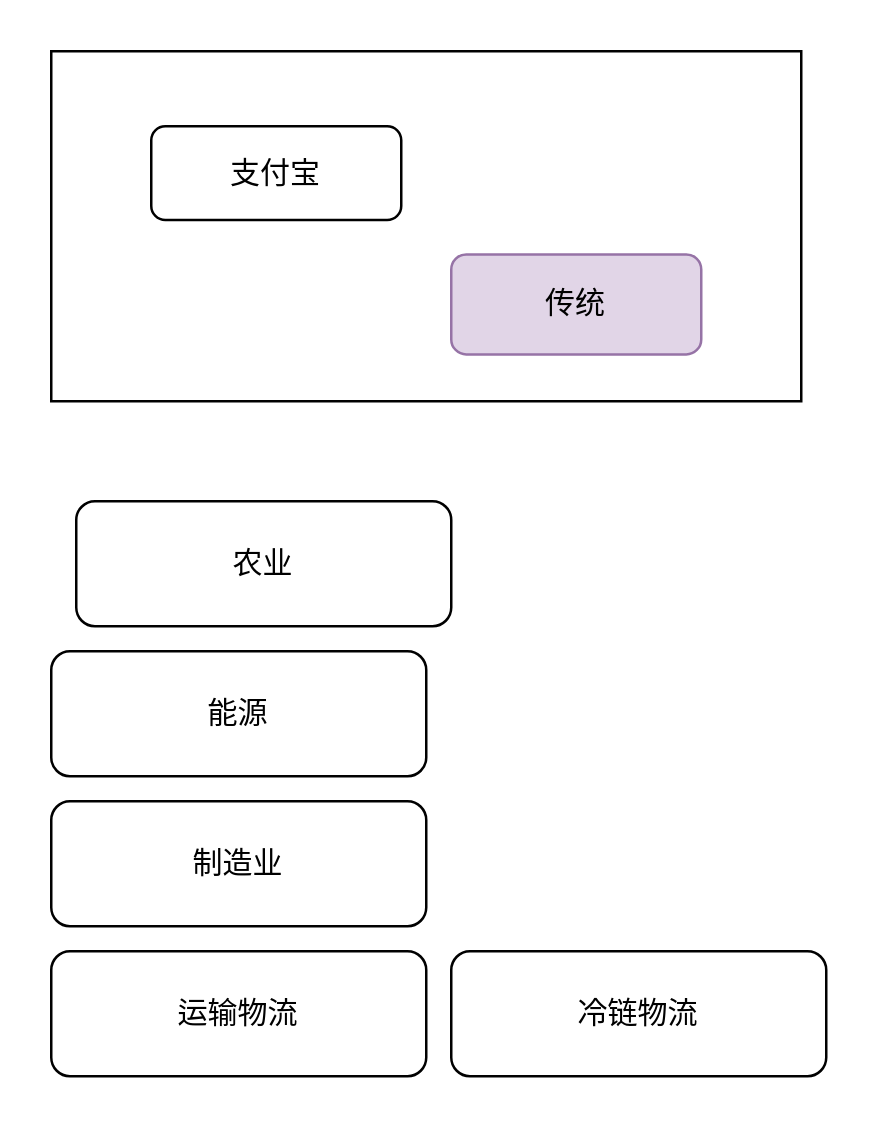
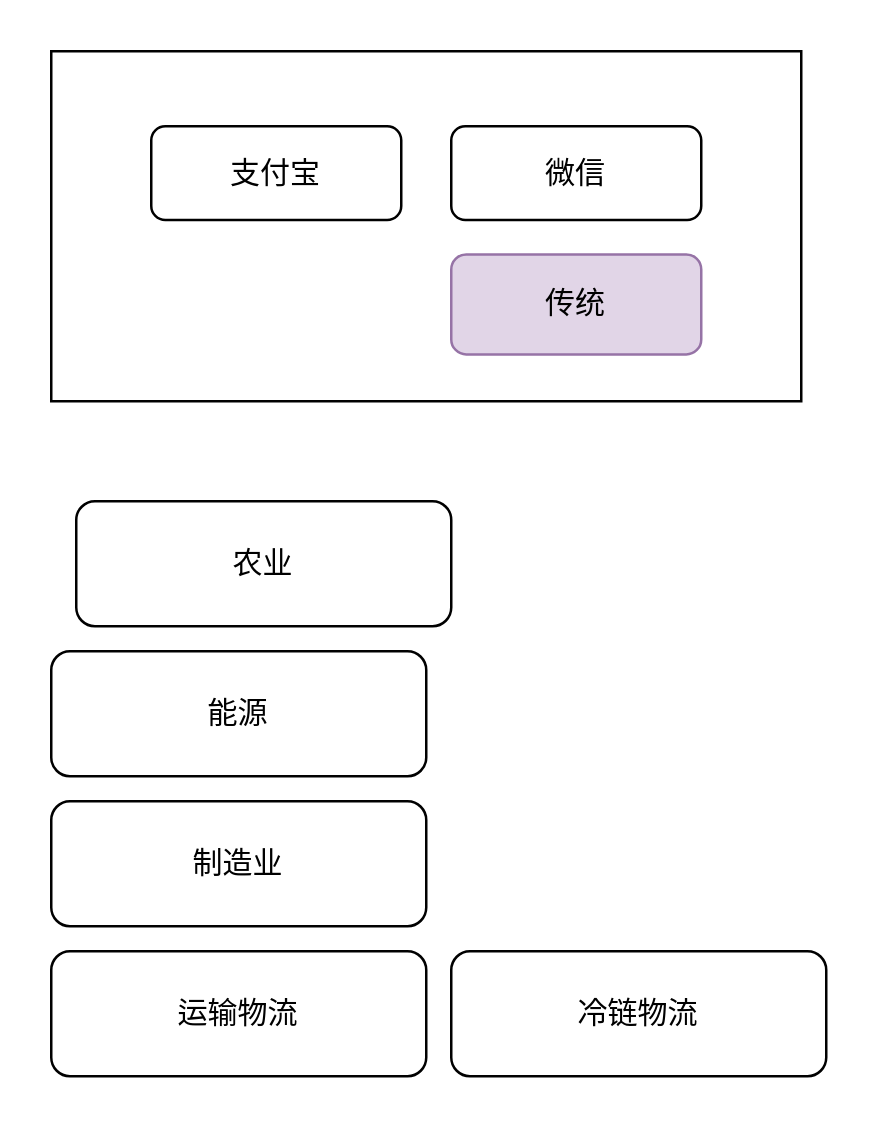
node "微信": added
